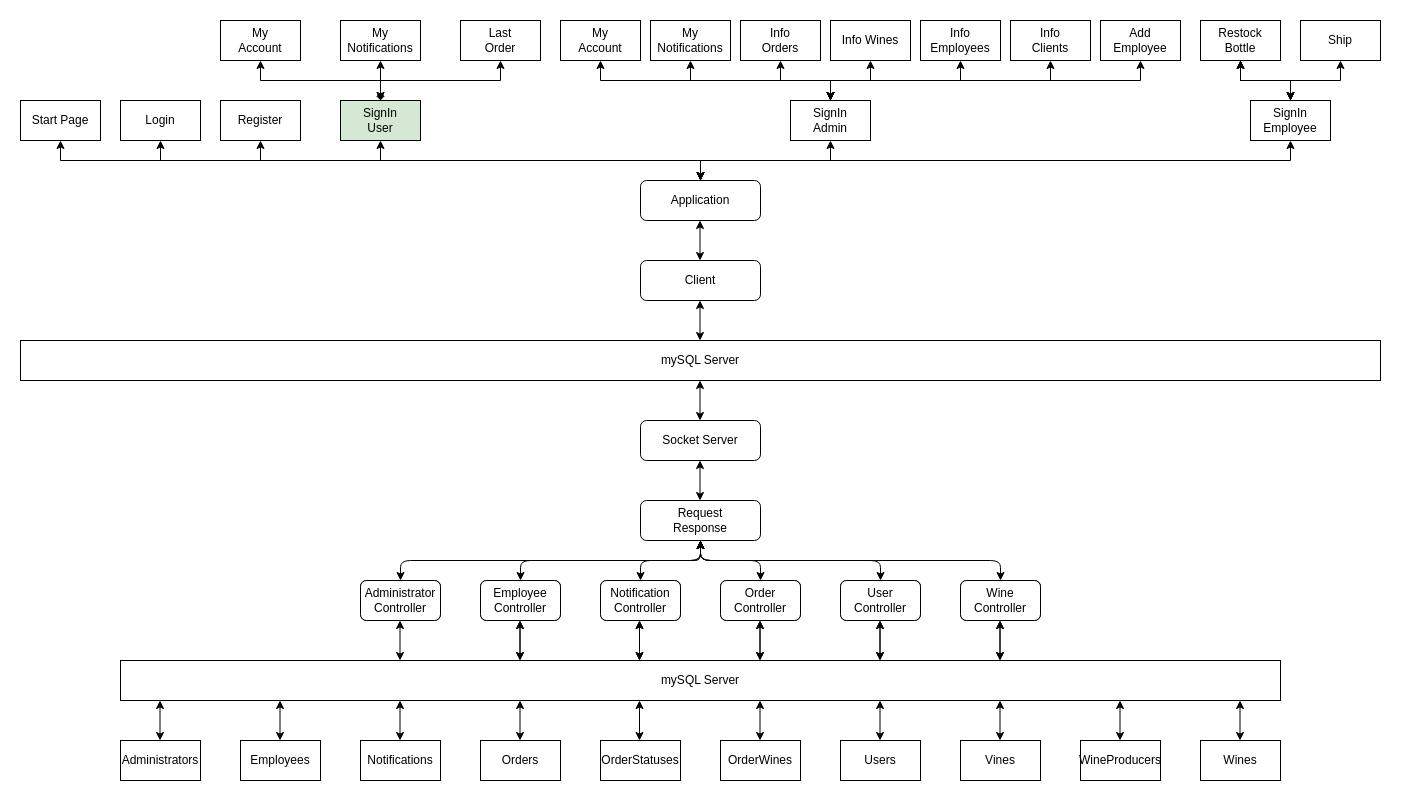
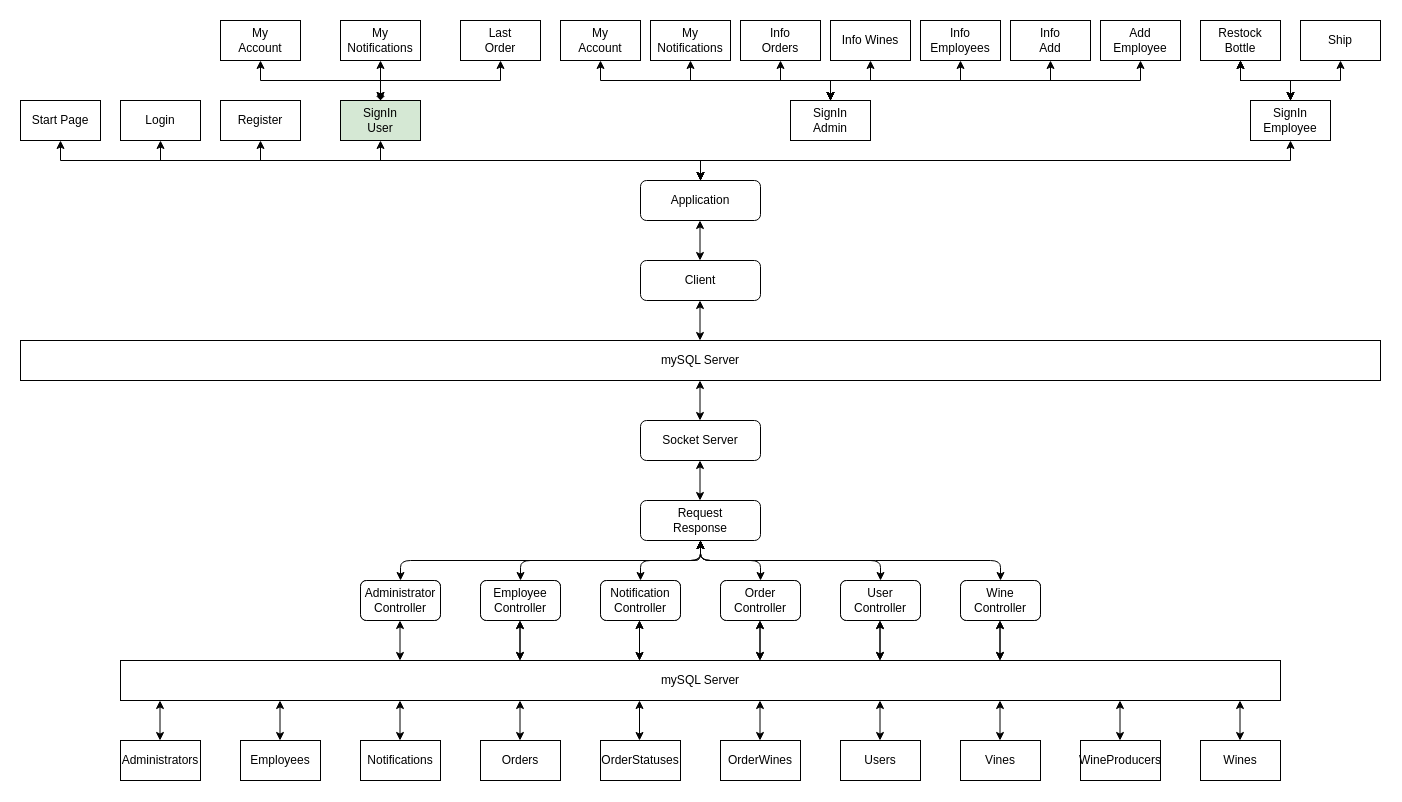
node "Info Clients": label "Info Clients" -> "Info Add"
edge "SignIn Admin" -- "Application": removed
